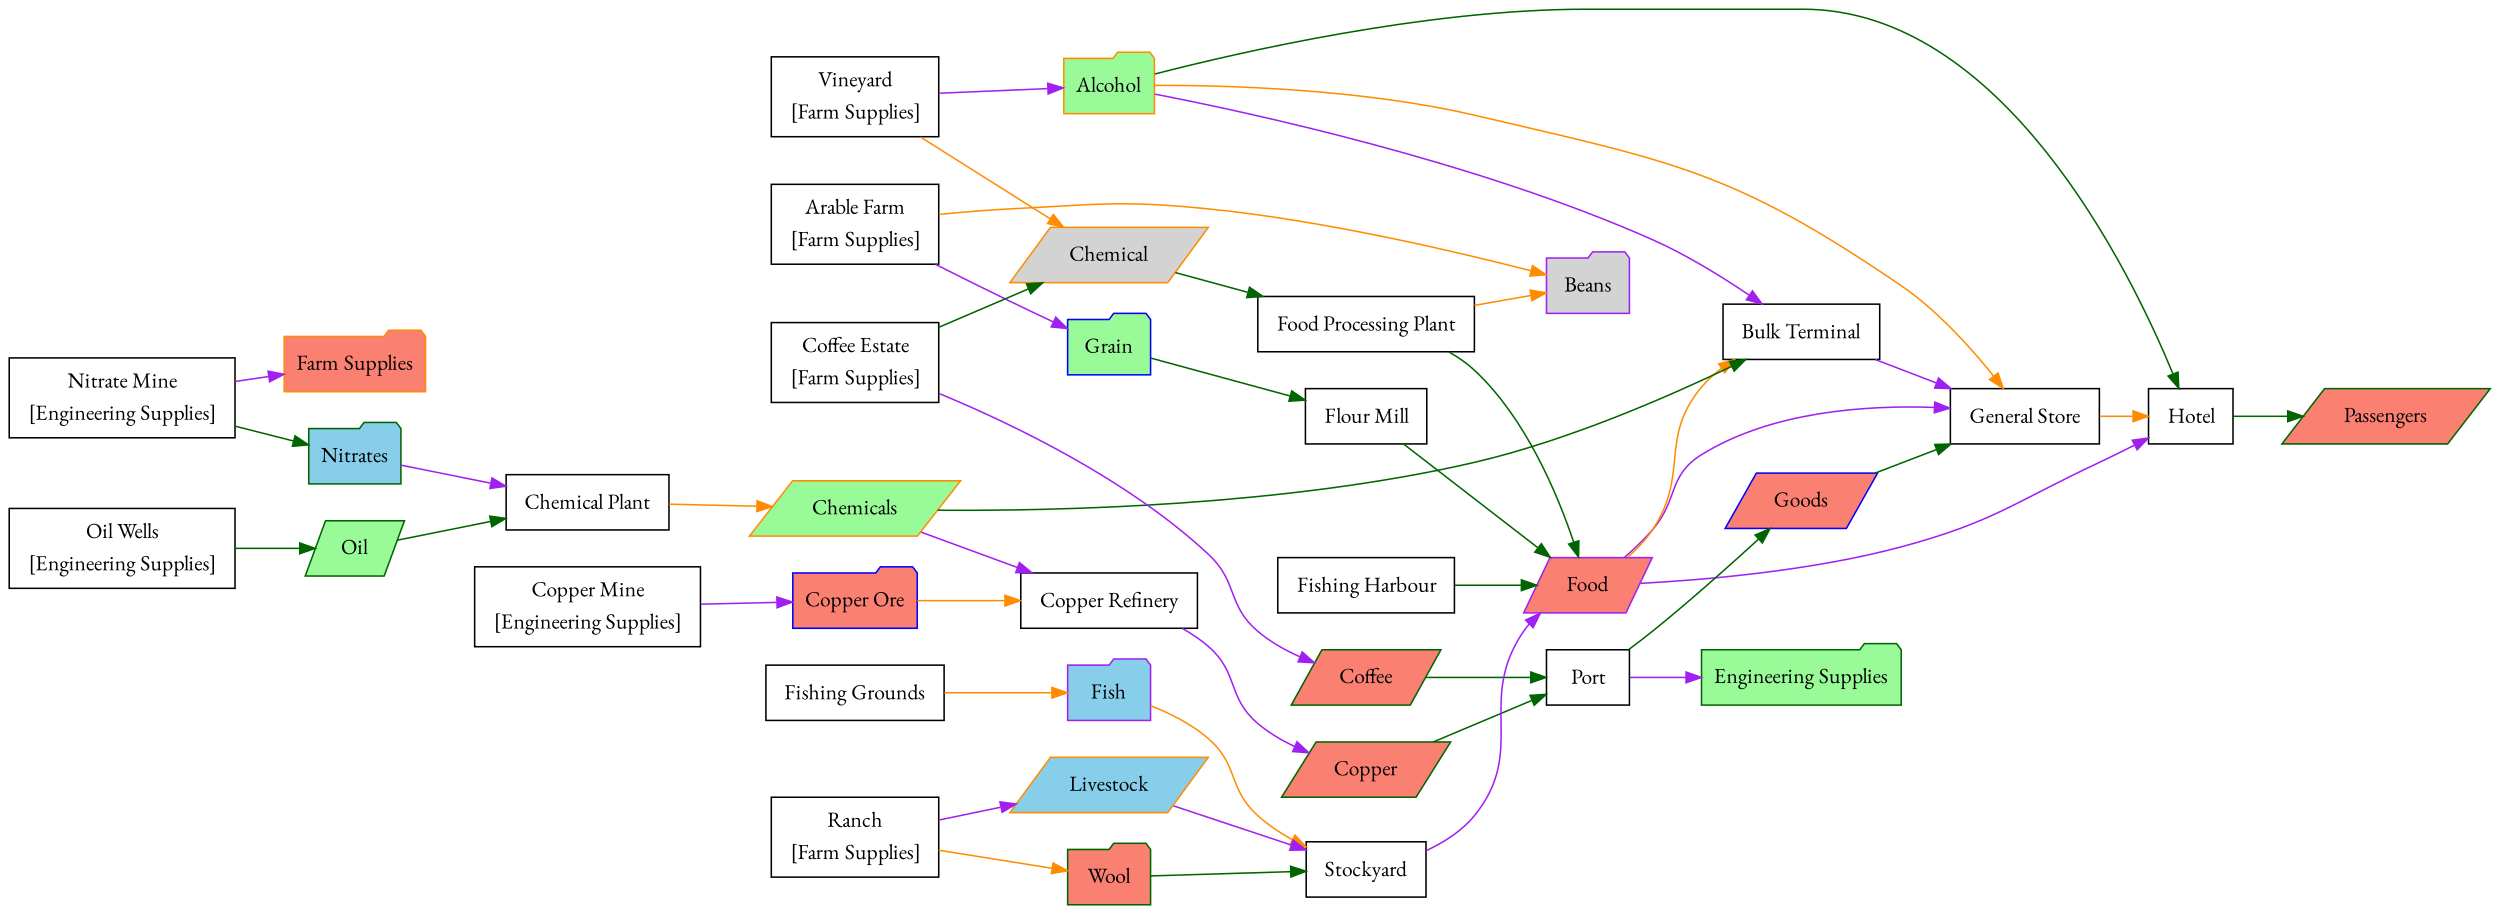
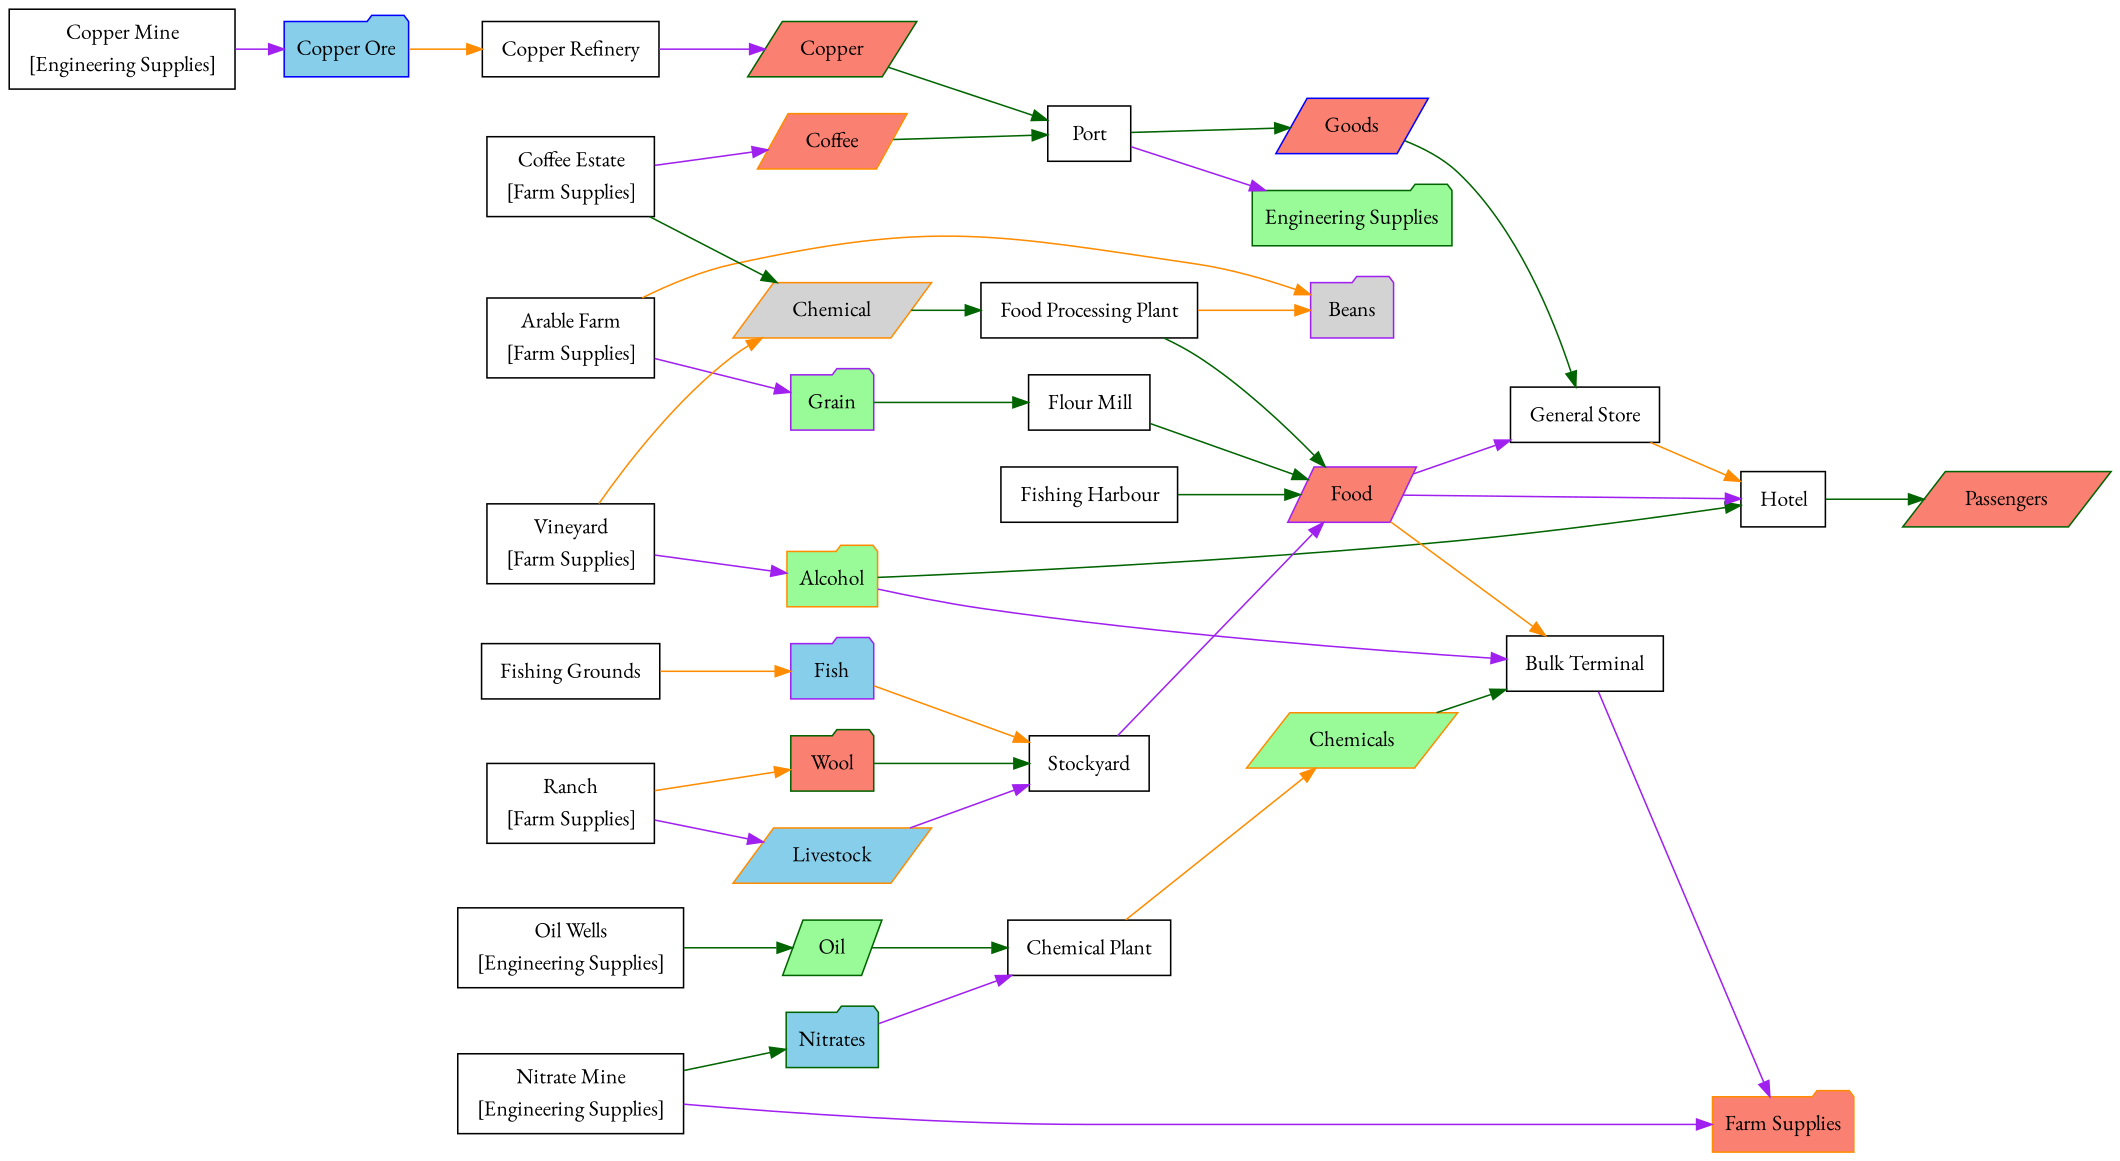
edge "Alcohol" -> "General Store": removed
node "Grain": color blue -> purple
edge "Bulk Terminal" -> "General Store": now "Bulk Terminal" -> "Farm Supplies"
edge "Chemicals" -> "Copper Refinery": removed
node "Copper Ore": fillcolor salmon -> skyblue
node "Coffee": color darkgreen -> darkorange
